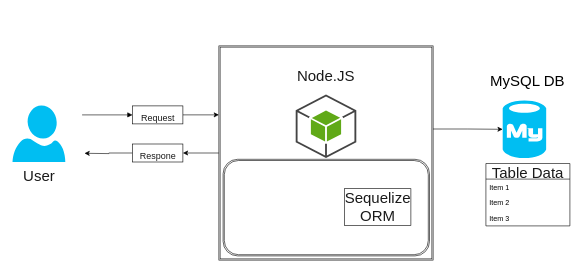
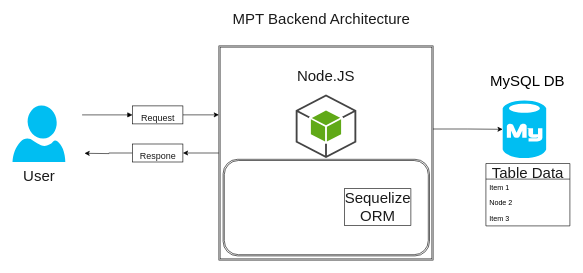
node "MPT Backend Architecture": added
node "Item 2": label "Item 2" -> "Node 2"
